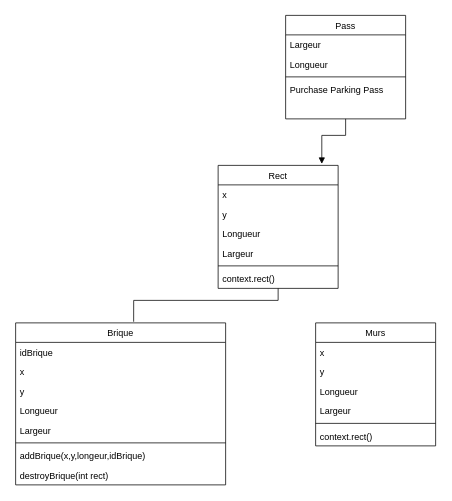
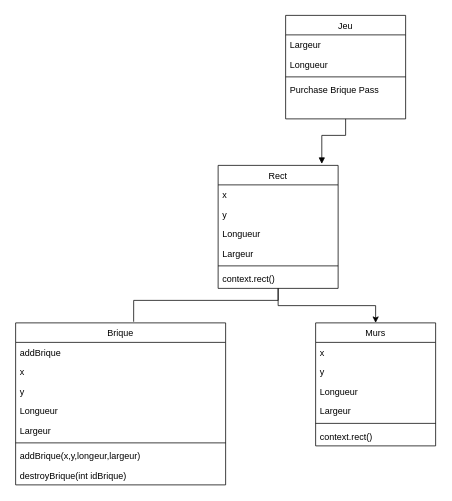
node "Pass": label "Pass" -> "Jeu"
node "Purchase Parking Pass": label "Purchase Parking Pass" -> "Purchase Brique Pass"
edge "Rect" -> "Murs": added
node "idBrique": label "idBrique" -> "addBrique"
node "addBrique(x,y,longeur,idBrique)": label "addBrique(x,y,longeur,idBrique)" -> "addBrique(x,y,longeur,largeur)"
node "destroyBrique(int rect)": label "destroyBrique(int rect)" -> "destroyBrique(int idBrique)"
